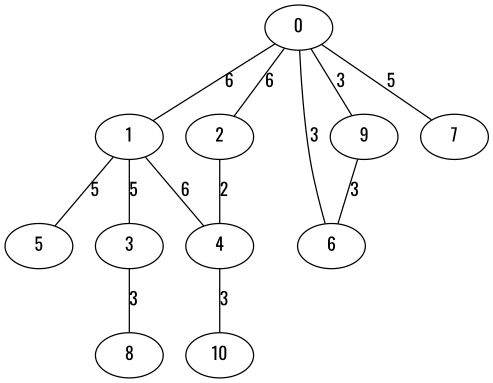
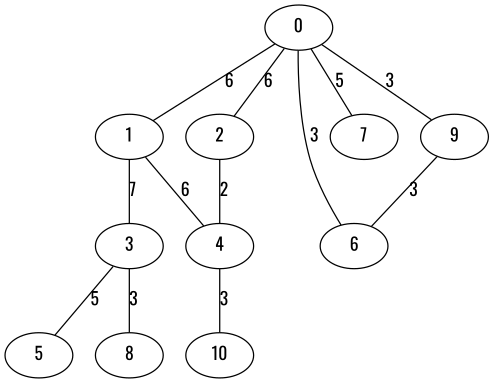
edge "1" -- "3": label "5" -> "7"
edge "1" -- "5": now "3" -- "5"
